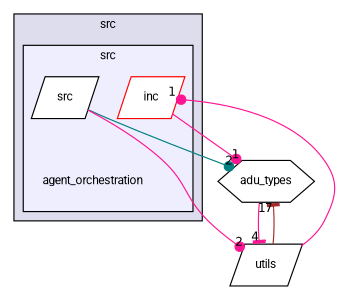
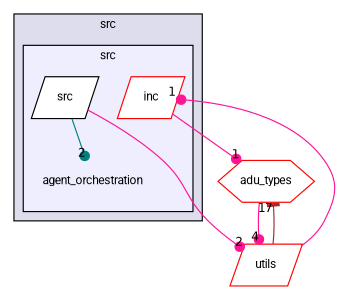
edge "src" -> "adu_types": now "src" -> "agent_orchestration"
node "adu_types": color black -> red
edge "adu_types" -> "utils": arrowhead tee -> dot
node "utils": color black -> red
